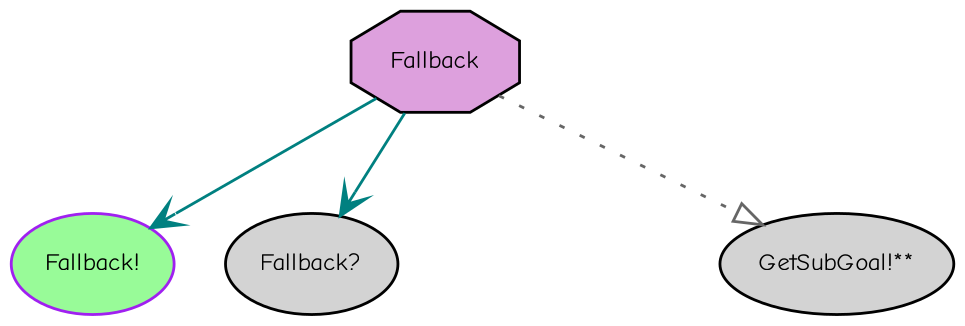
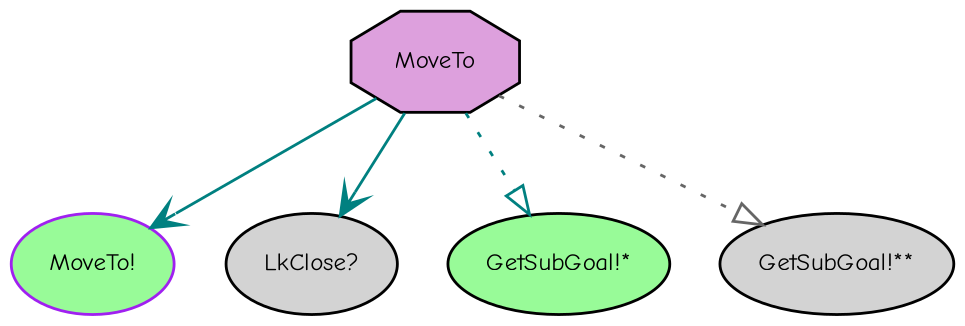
node "Fallback": label "Fallback" -> "MoveTo"
node "Fallback!": label "Fallback!" -> "MoveTo!"
node "Fallback?": label "Fallback?" -> "LkClose?"
node "GetSubGoal!*": added
